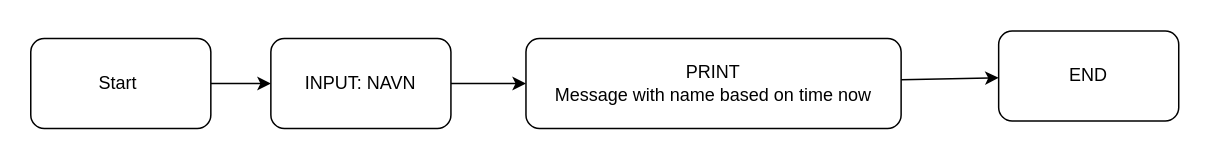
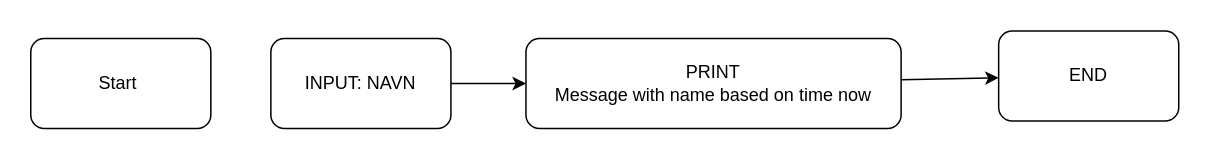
edge "Start" -> "INPUT: NAVN": removed
